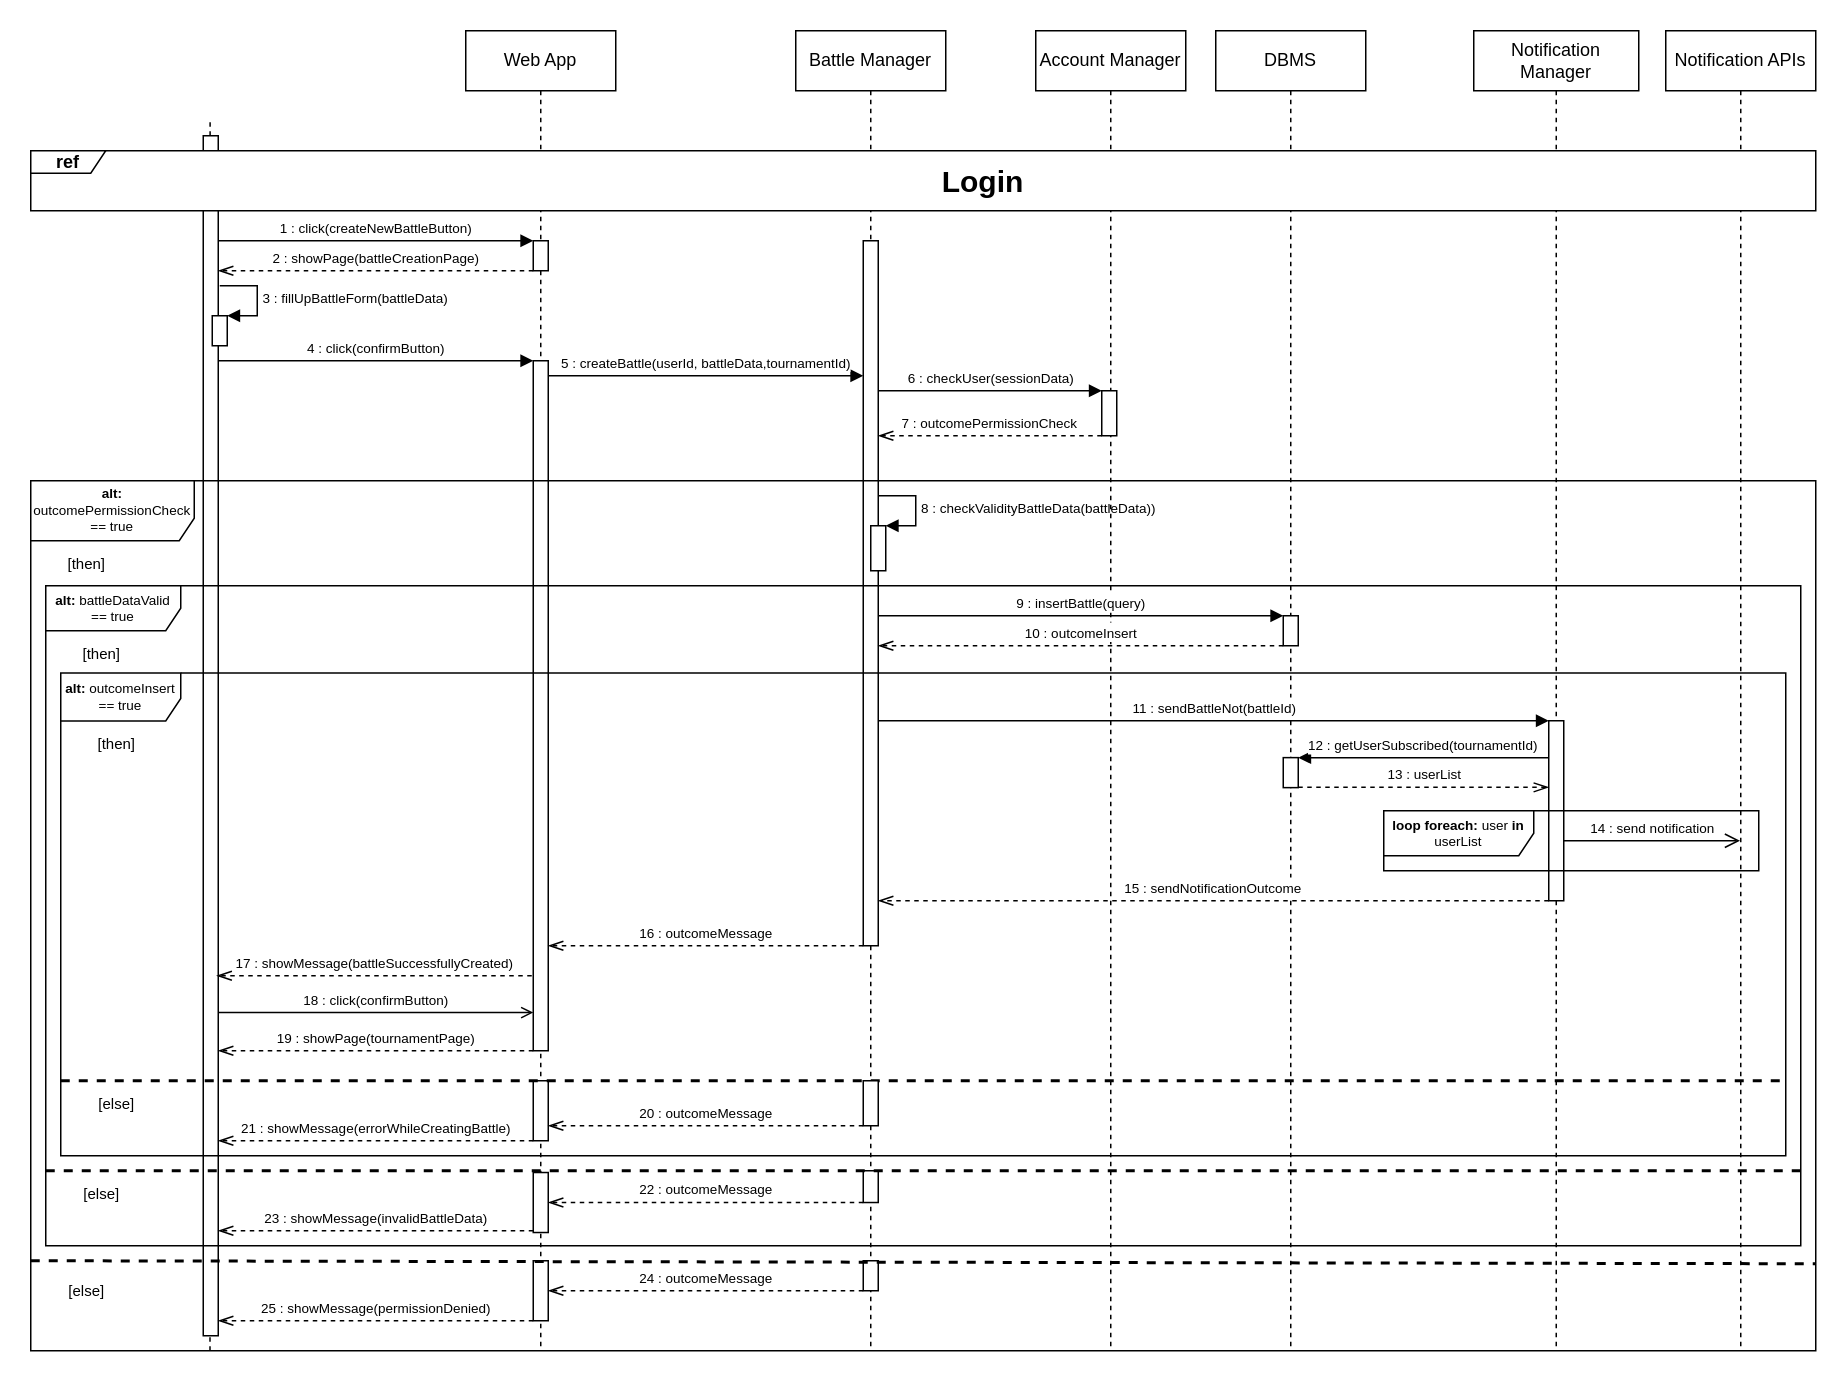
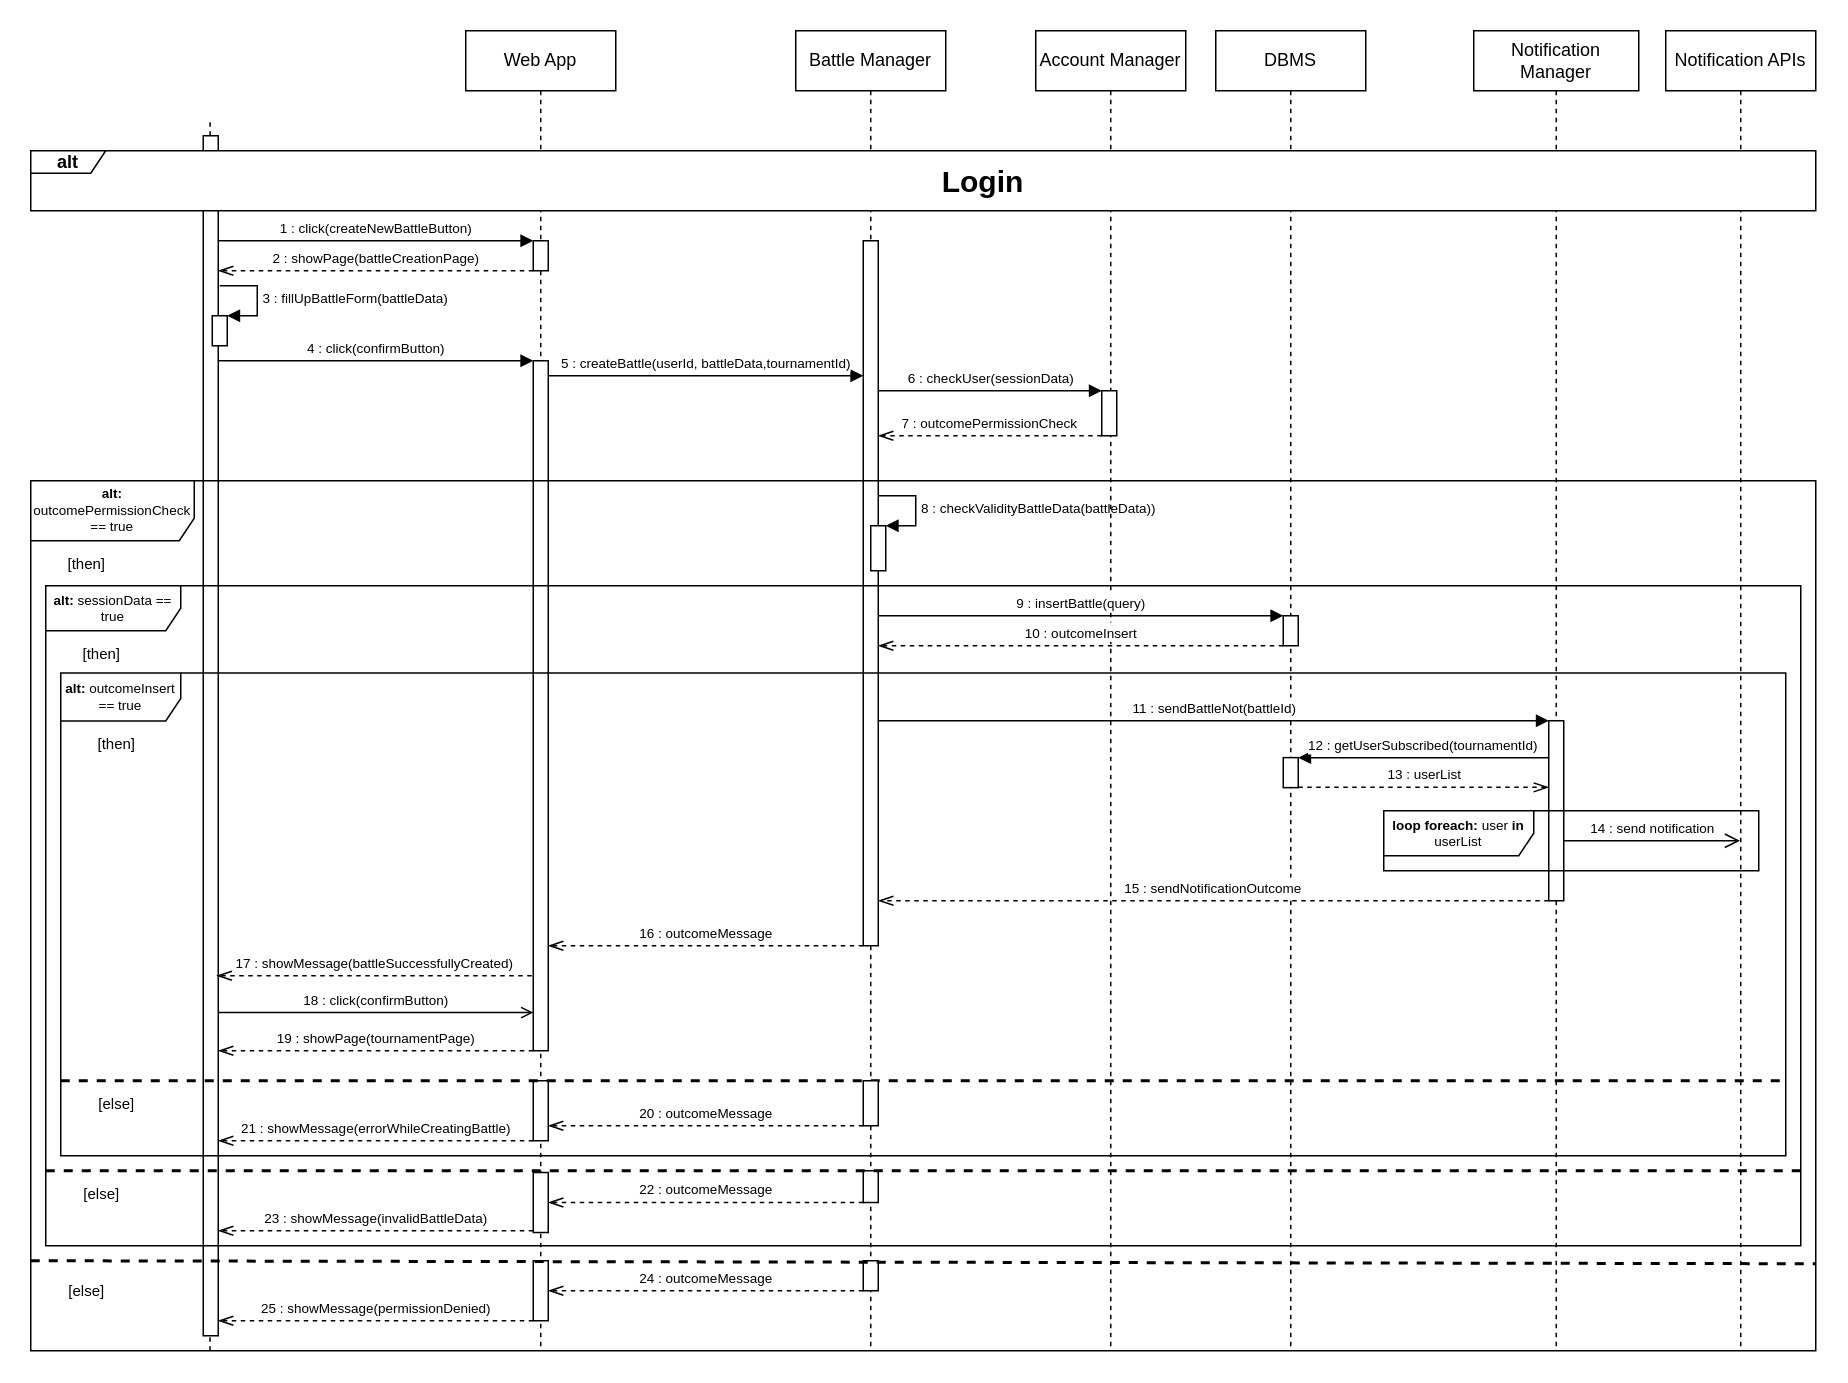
node "ref": label "ref" -> "alt"
node "alt: battleDataValid == true": label "alt: battleDataValid == true" -> "alt: sessionData == true"
